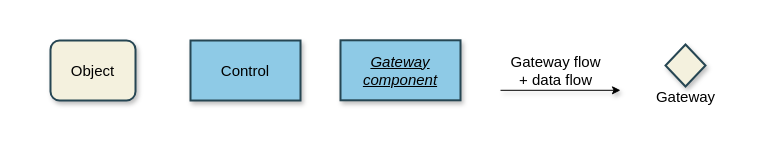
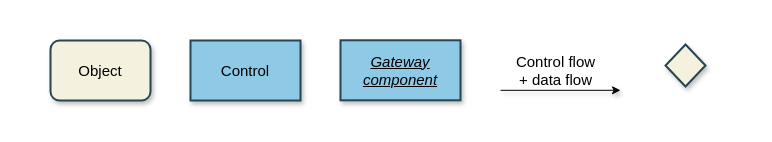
node "Object": size 85x60 -> 100x60
node "Gateway flow + data flow": label "Gateway flow + data flow" -> "Control flow + data flow"
node "Gateway": removed
